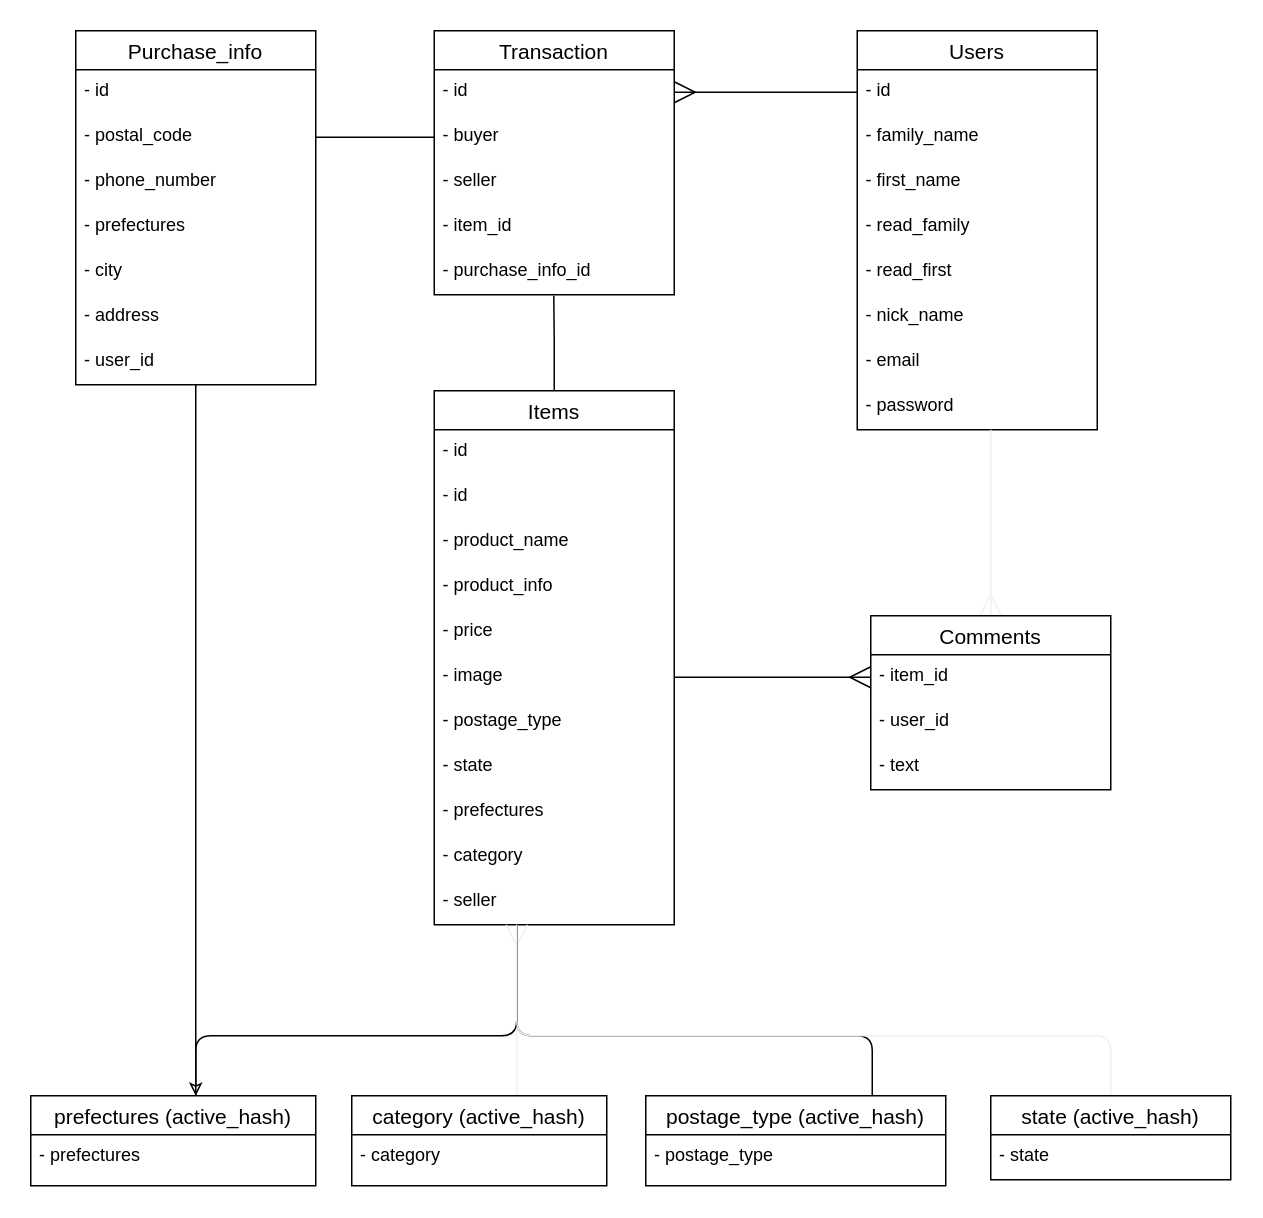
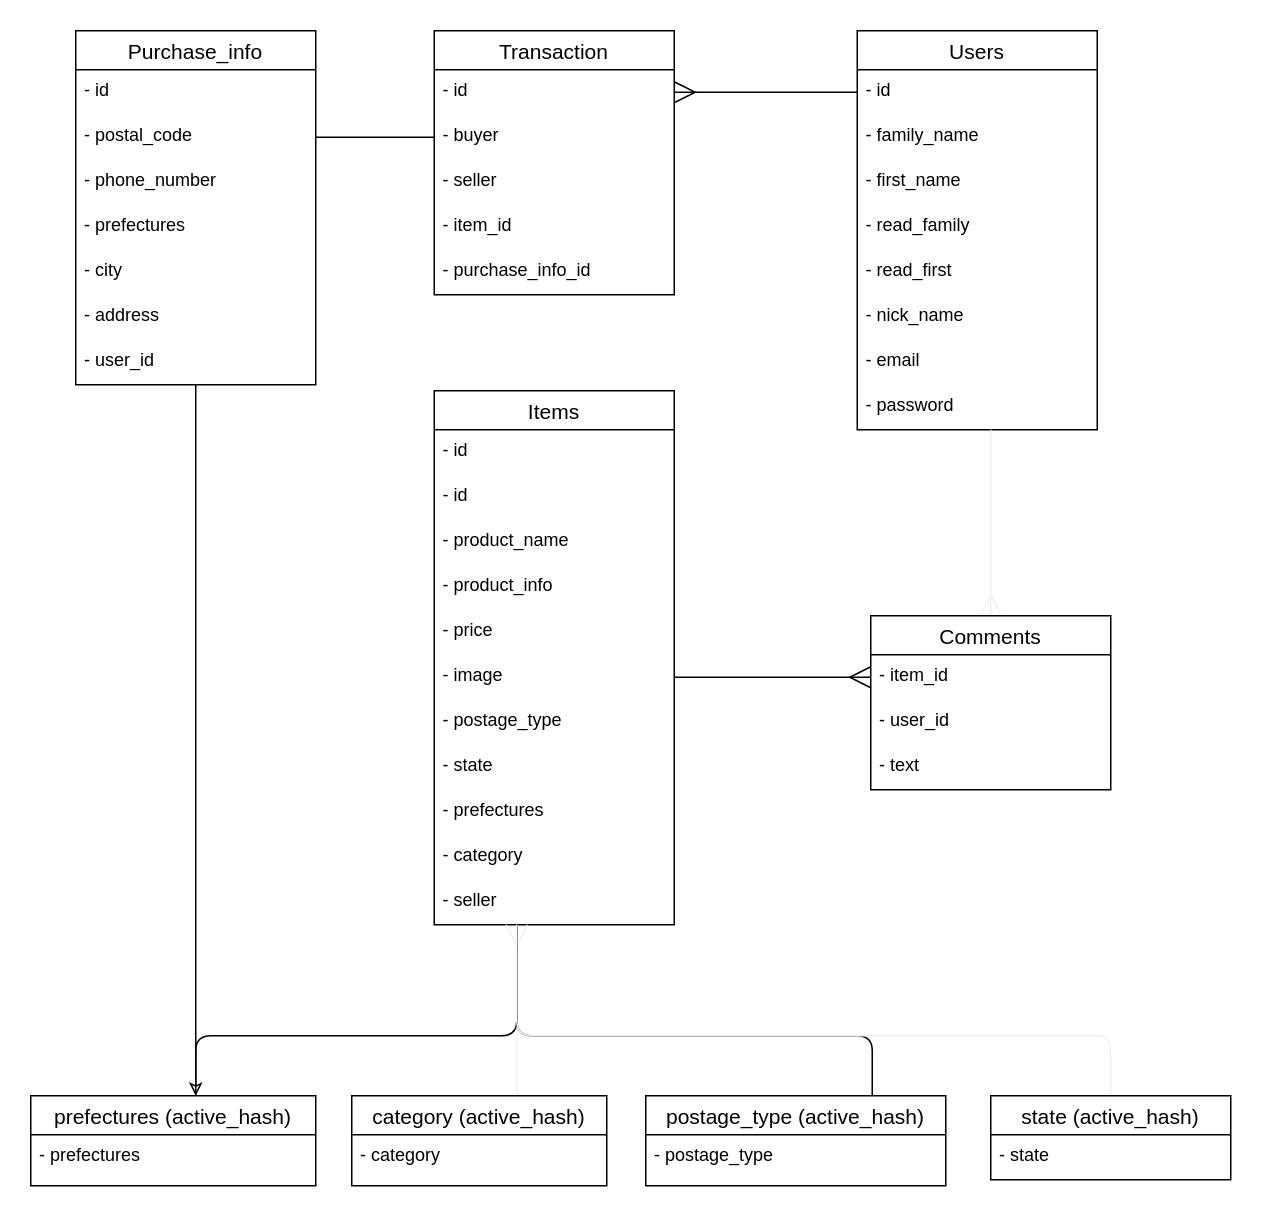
edge "- purchase_info_id" -- "Items": removed
